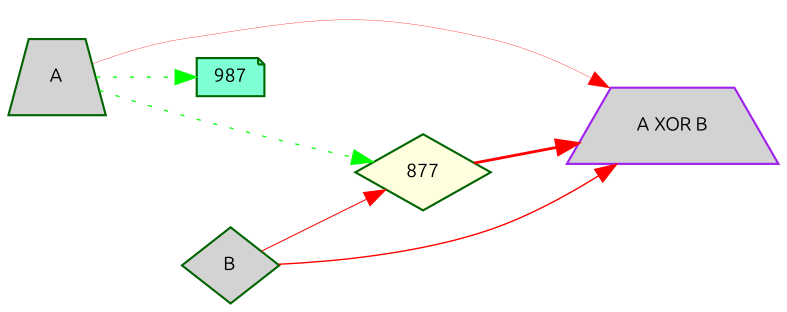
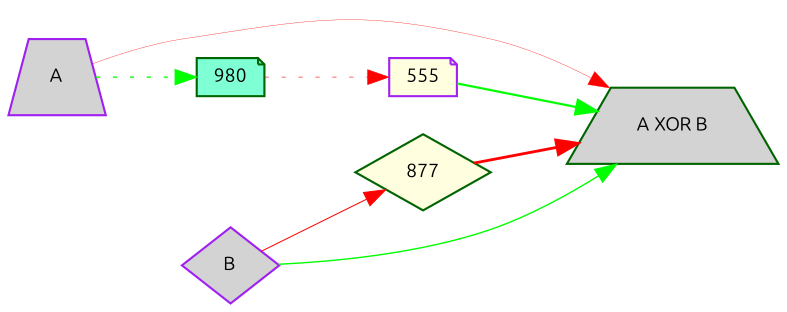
node "A": color darkgreen -> purple
node "987": label "987" -> "980"
node "555": added
node "A XOR B": color purple -> darkgreen
edge "A" -> "877": removed
edge "B" -> "A XOR B": color red -> green
node "B": color darkgreen -> purple
